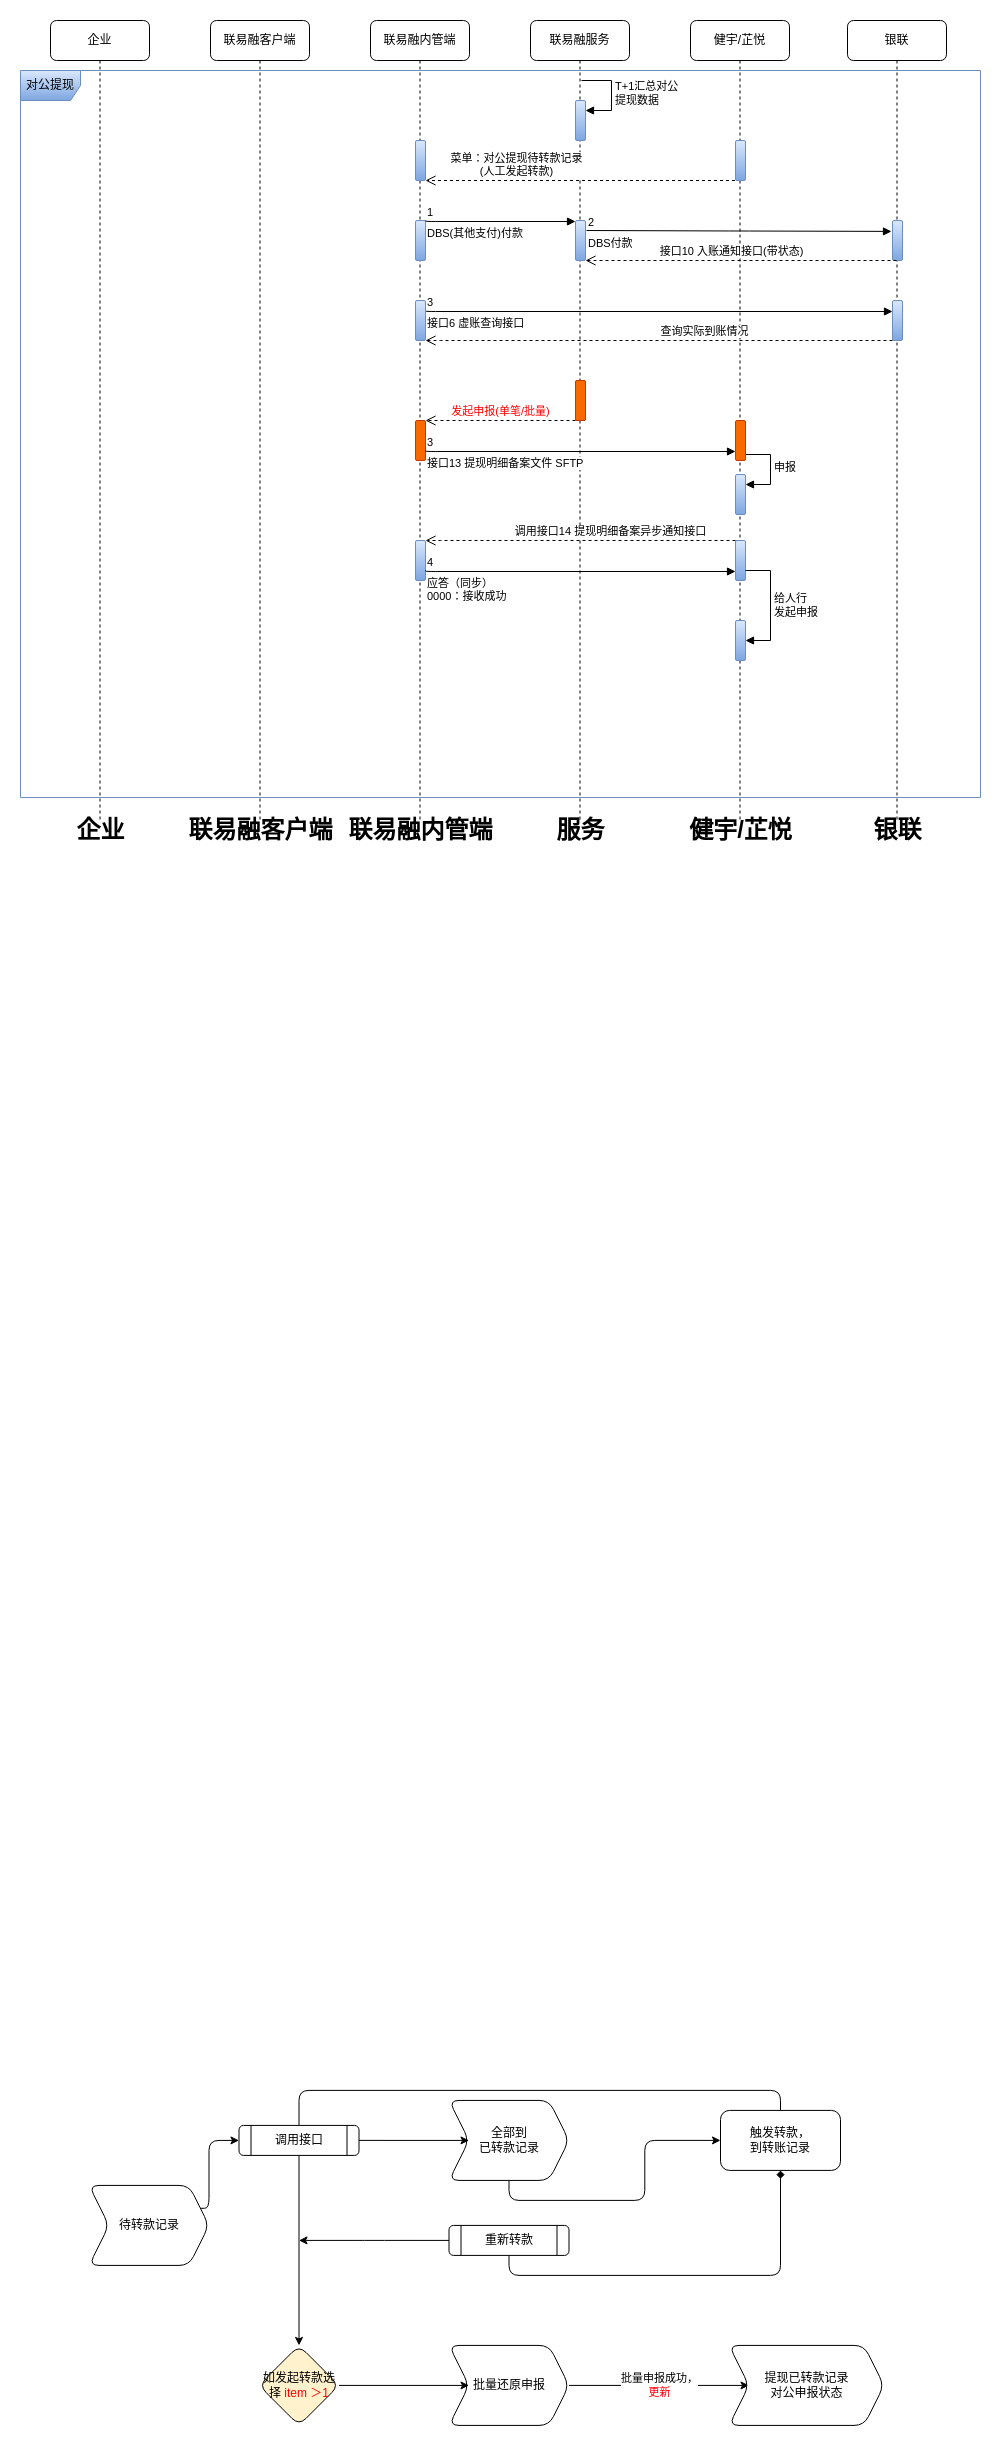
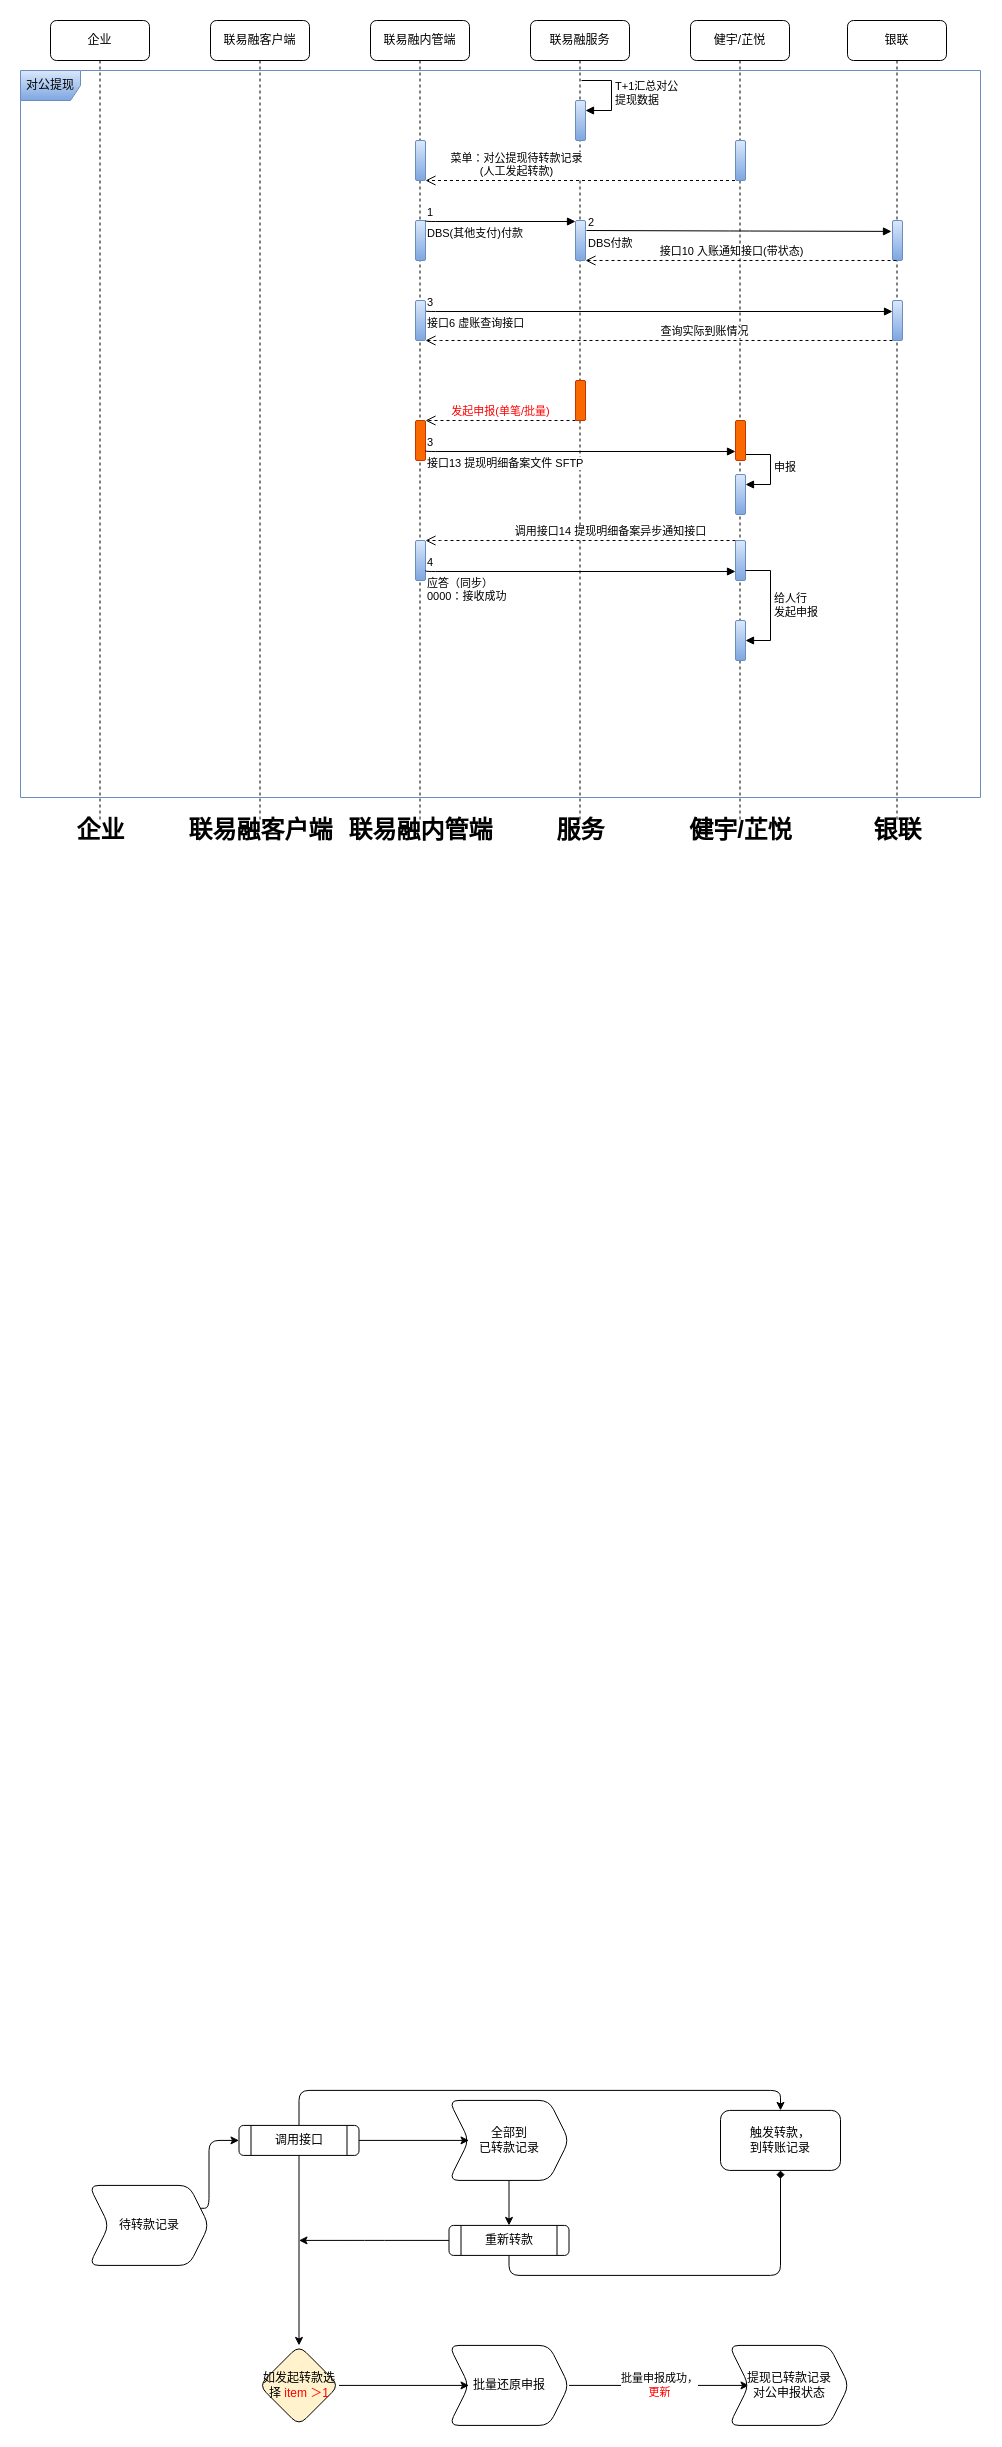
edge "调用接口" -- "触发转款， 到转账记录": arrowhead none -> classic
edge "全部到 已转款记录" -> "触发转款， 到转账记录": now "全部到 已转款记录" -> "重新转款"
node "提现已转款记录 对公申报状态": size 155x80 -> 120x80
